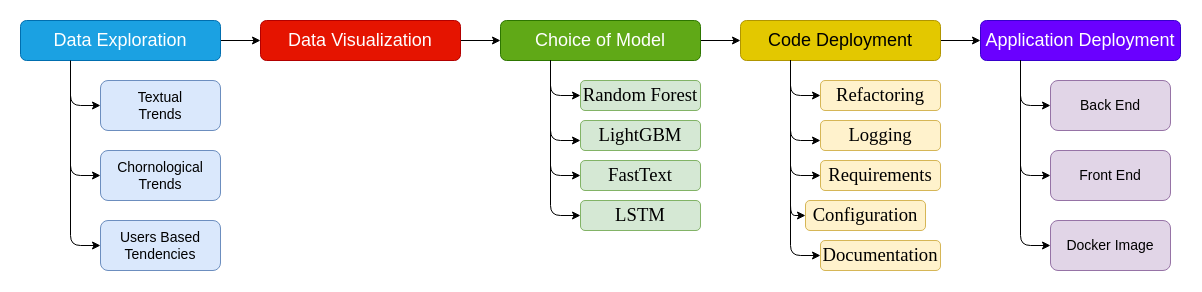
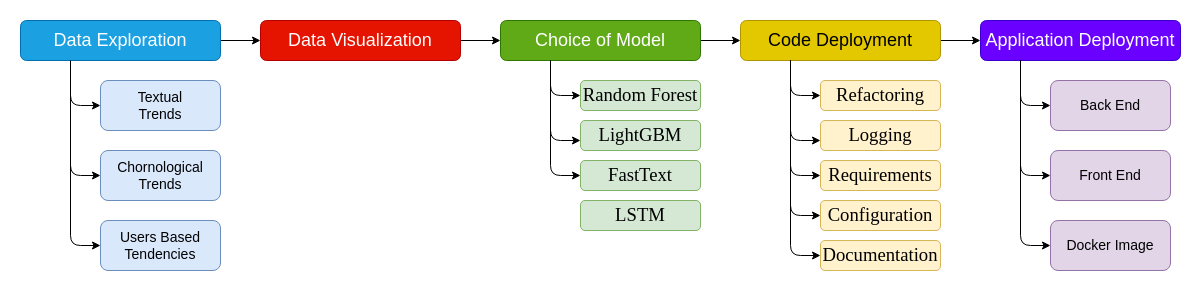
edge "Choice of Model" -> "LSTM": removed
node "Configuration": moved (866, 216) -> (881, 216)
